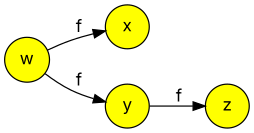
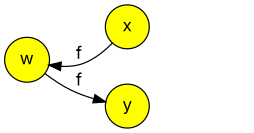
edge "w" -> "x": reversed
node "z": removed
